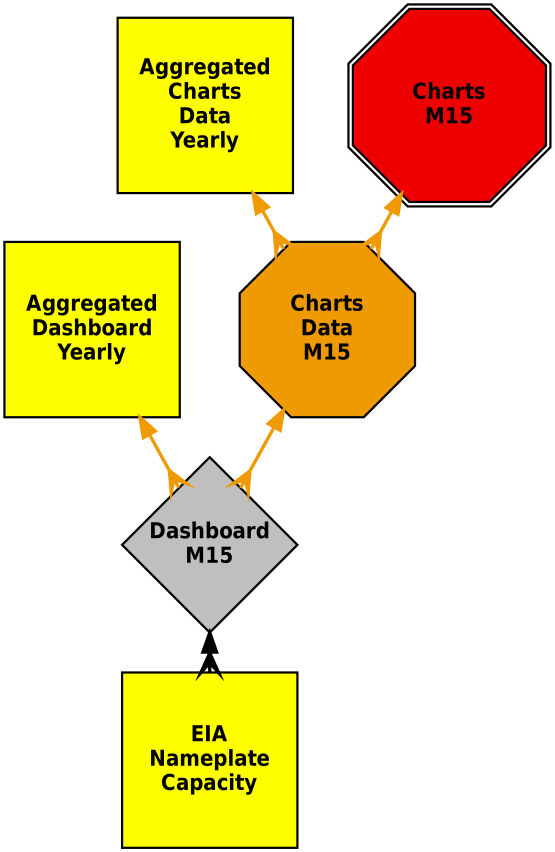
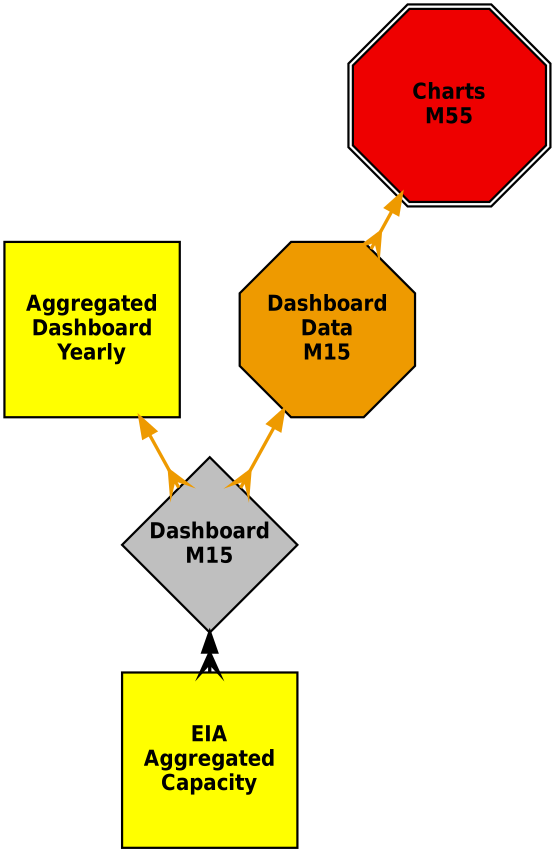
node "Aggregated Charts Data Yearly": removed
node "Charts M15": label "Charts M15" -> "Charts M55"
node "Charts Data M15": label "Charts Data M15" -> "Dashboard Data M15"
node "EIA Nameplate Capacity": label "EIA Nameplate Capacity" -> "EIA Aggregated Capacity"
